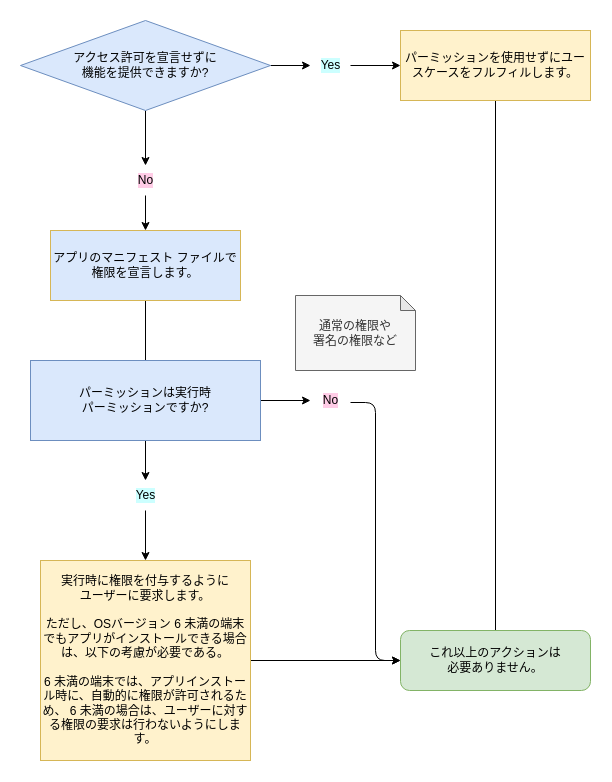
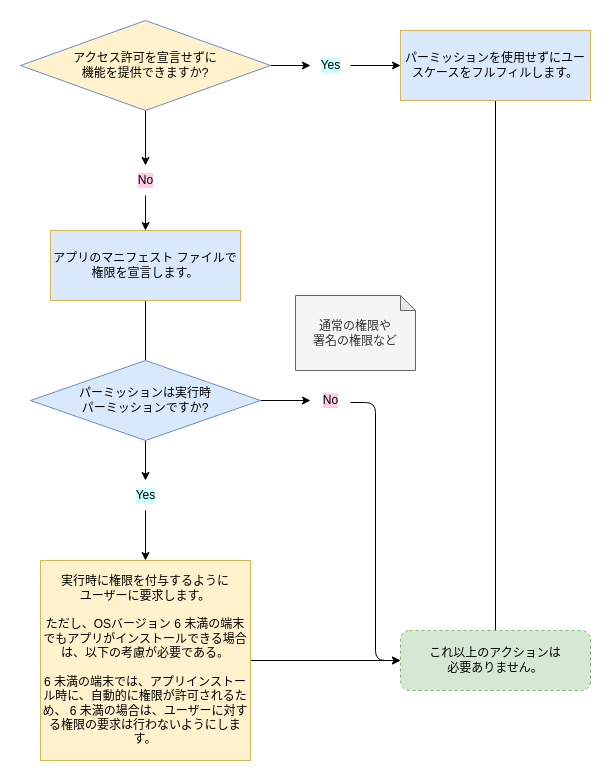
node "アクセス許可を宣言せずに 機能を提供できますか?": fillcolor #dae8fc -> #fff2cc
node "パーミッションを使用せずにユースケースをフルフィルします。": fillcolor #fff2cc -> #dae8fc
node "パーミッションは実行時 パーミッションですか?": shape rectangle -> diamond
node "これ以上のアクションは 必要ありません。": style solid -> dashed
